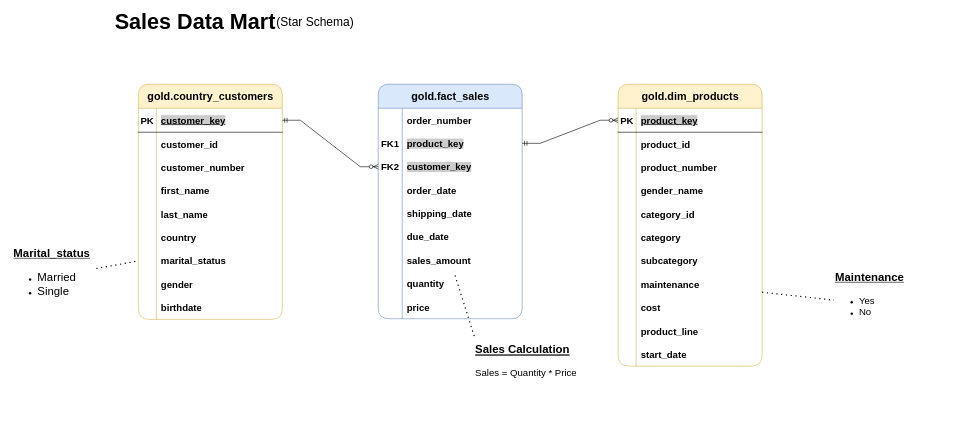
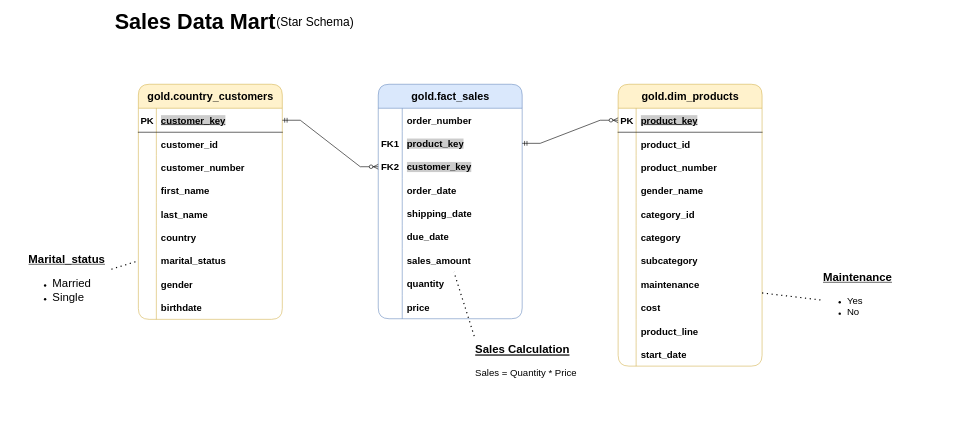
node "Marital_status Married Single": moved (54, 276) -> (69, 282)
node "Maintenance Yes No": moved (900, 300) -> (888, 300)
